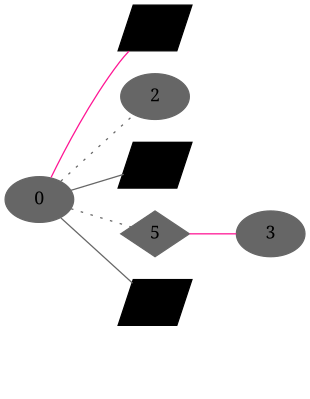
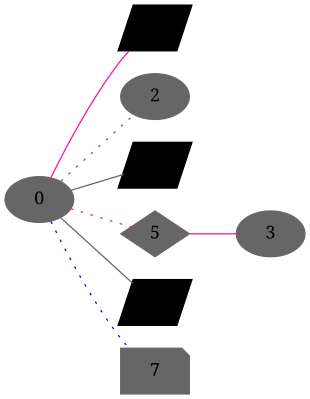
edge "0" -- "5": color gray40 -> deeppink
node "7": added
